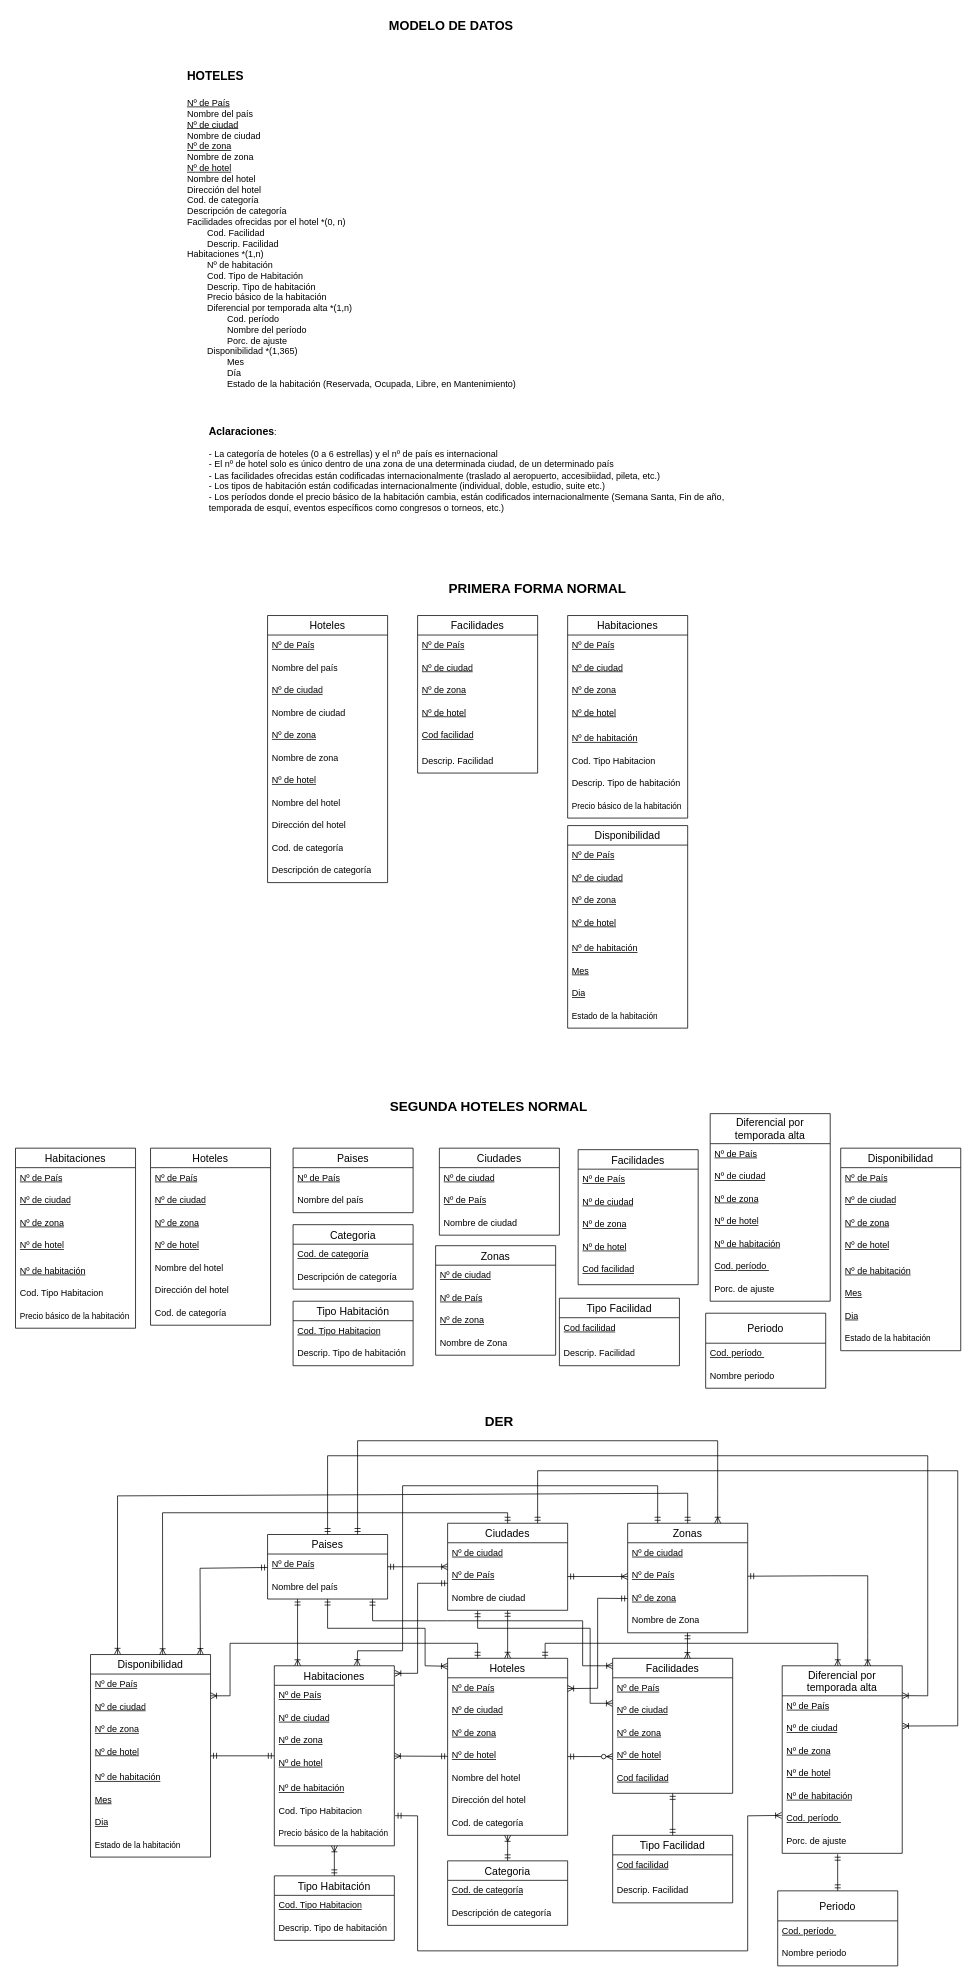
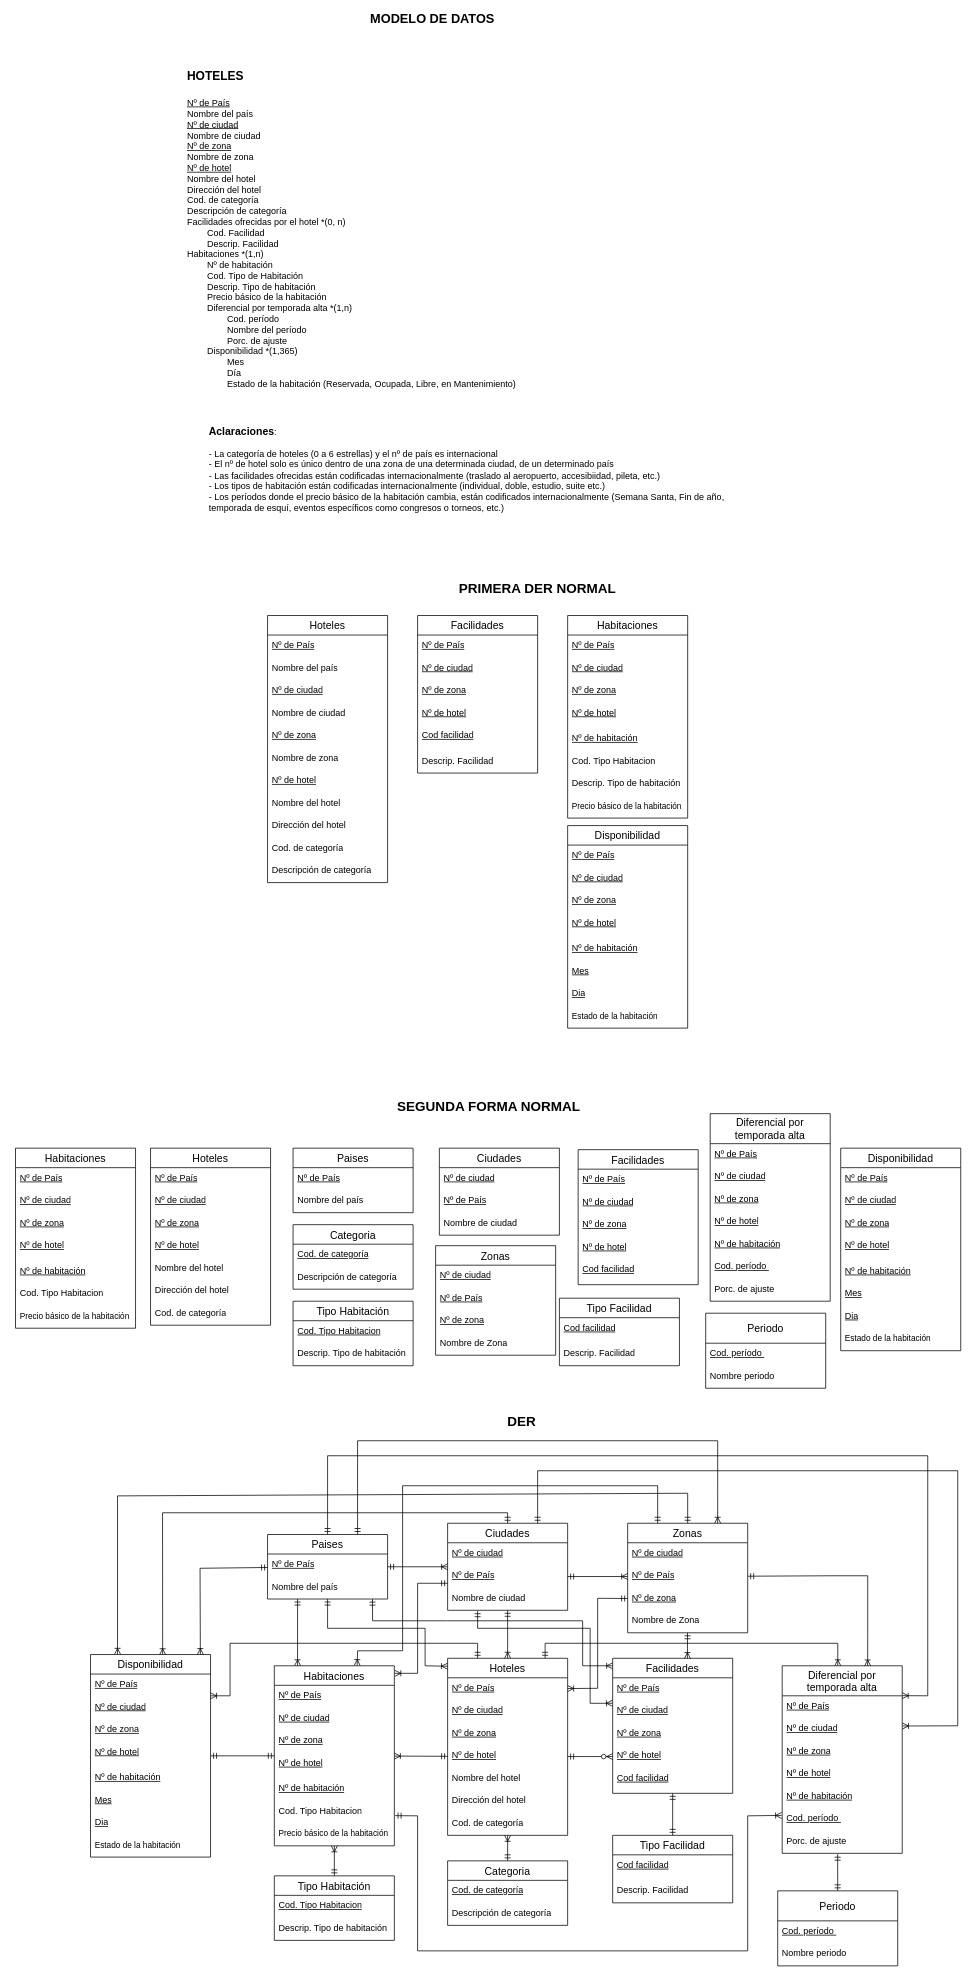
node "MODELO DE DATOS": moved (451, 27) -> (432, 19)
node "PRIMERA FORMA NORMAL": label "PRIMERA FORMA NORMAL" -> "PRIMERA DER NORMAL"
node "SEGUNDA HOTELES NORMAL": label "SEGUNDA HOTELES NORMAL" -> "SEGUNDA FORMA NORMAL"
node "DER": moved (499, 1422) -> (522, 1422)
